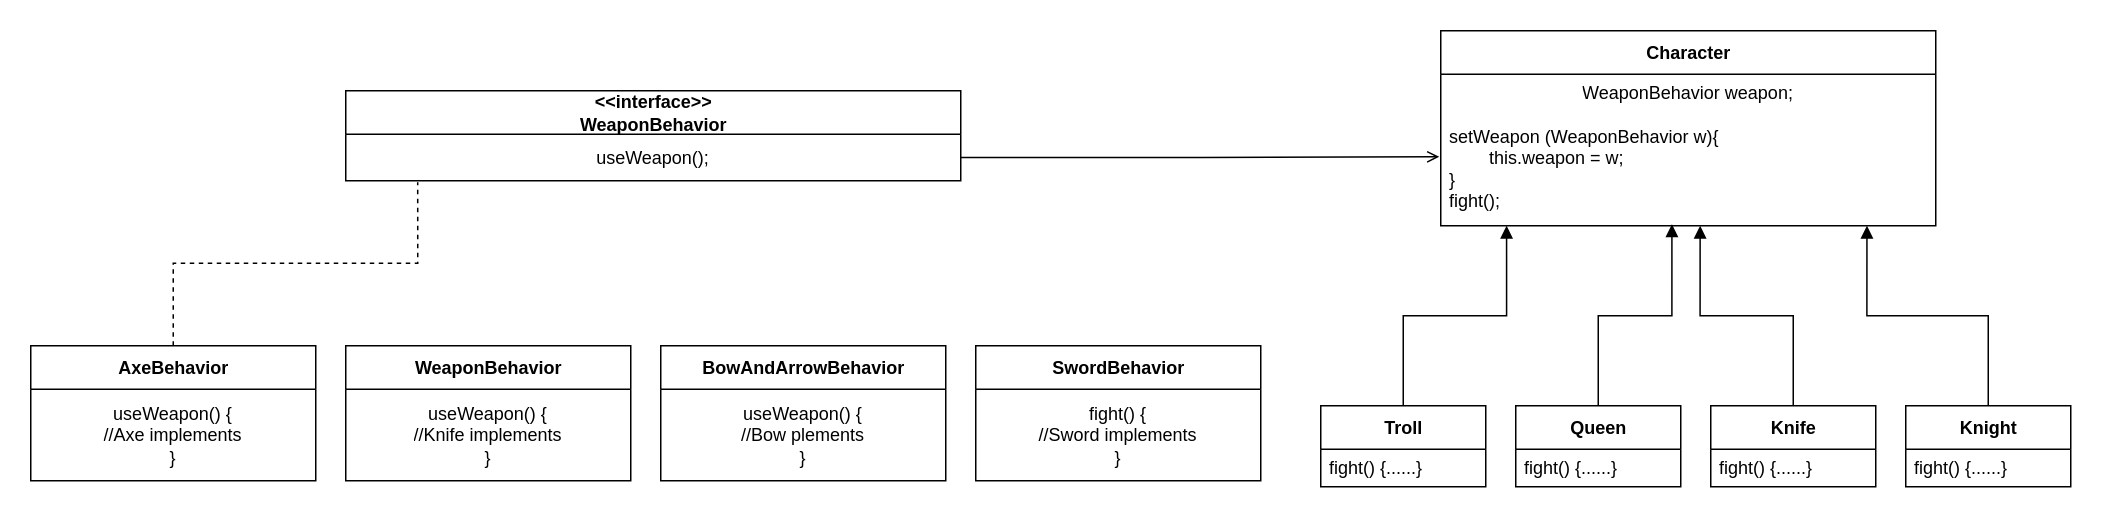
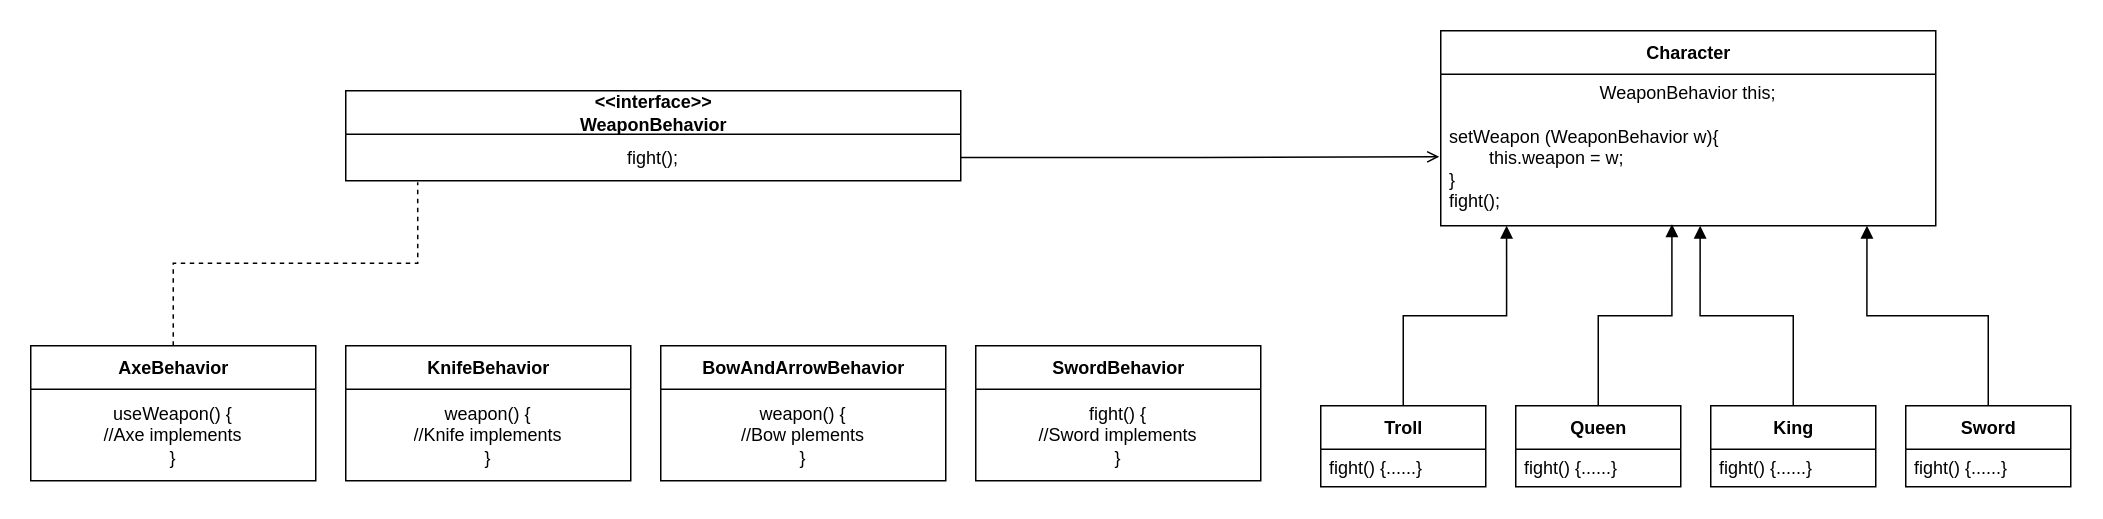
node "WeaponBehavior weapon;": label "WeaponBehavior weapon;" -> "WeaponBehavior this;"
node "useWeapon();": label "useWeapon();" -> "fight();"
node "WeaponBehavior": label "WeaponBehavior" -> "KnifeBehavior"
node "Knife": label "Knife" -> "King"
node "Knight": label "Knight" -> "Sword"
node "useWeapon() { //Knife implements }": label "useWeapon() { //Knife implements }" -> "weapon() { //Knife implements }"
node "useWeapon() { //Bow plements }": label "useWeapon() { //Bow plements }" -> "weapon() { //Bow plements }"
